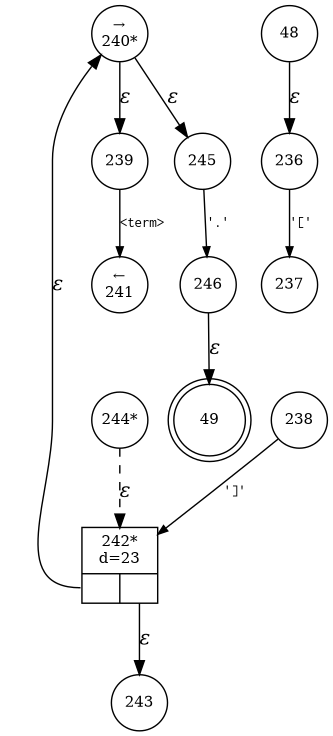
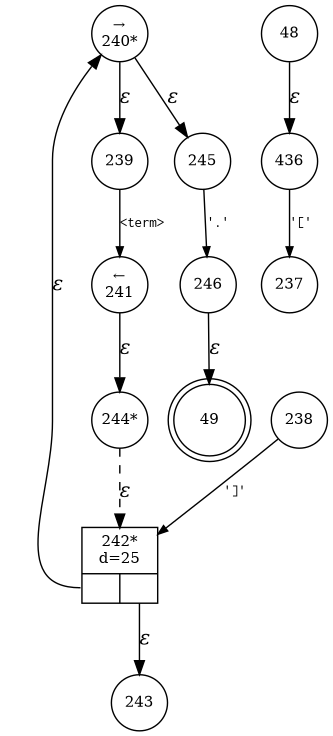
node "236": label "236" -> "436"
edge "← 241" -> "244*": added, label "ε"
node "242*": text "d=23" -> "d=25"
